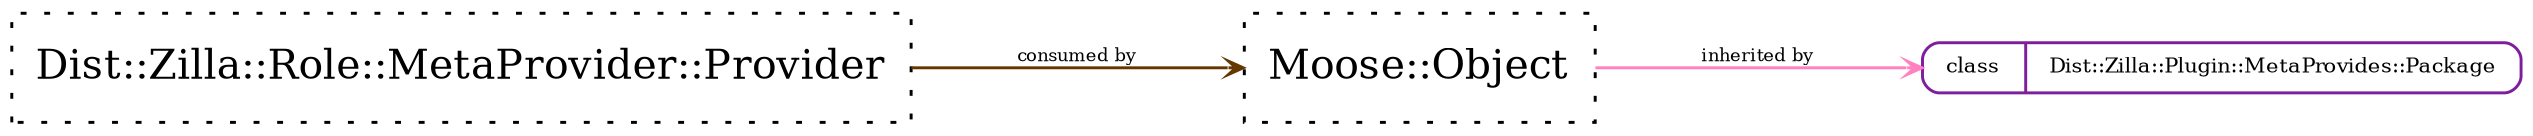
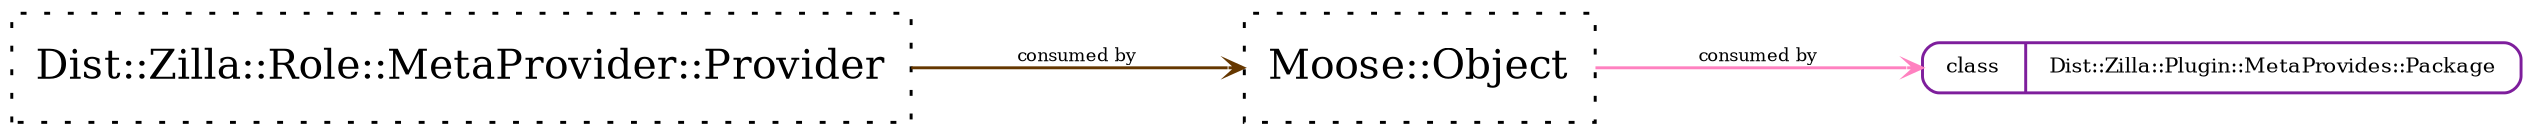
edge "Moose::Object" -> "class": label "inherited by" -> "consumed by"
